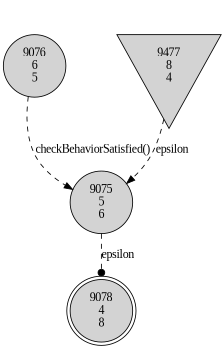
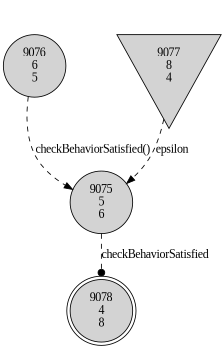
node "9477 8 4": label "9477 8 4" -> "9077 8 4"
edge "9075 5 6" -> "9078 4 8": label "epsilon" -> "checkBehaviorSatisfied"
